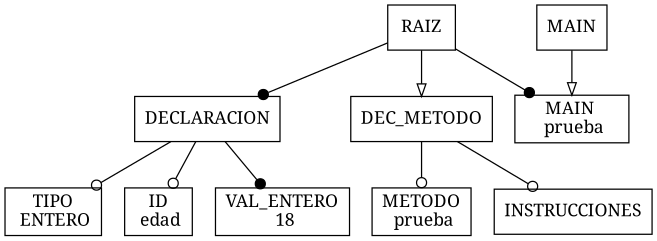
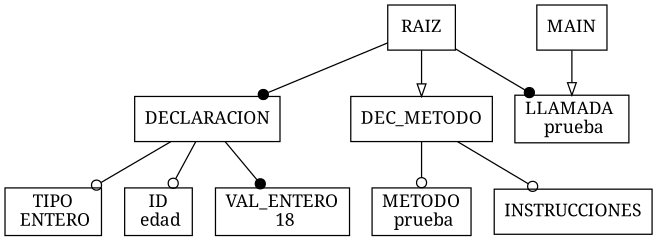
node "MAIN prueba": label "MAIN prueba" -> "LLAMADA prueba"
